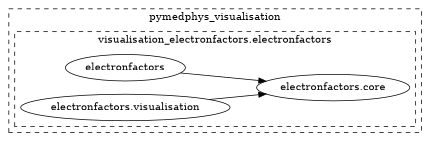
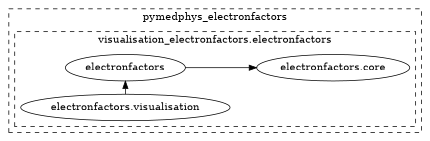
cluster "pymedphys_visualisation": label "pymedphys_visualisation" -> "pymedphys_electronfactors"
edge "electronfactors.visualisation" -> "electronfactors.core": now "electronfactors.visualisation" -> "electronfactors"
